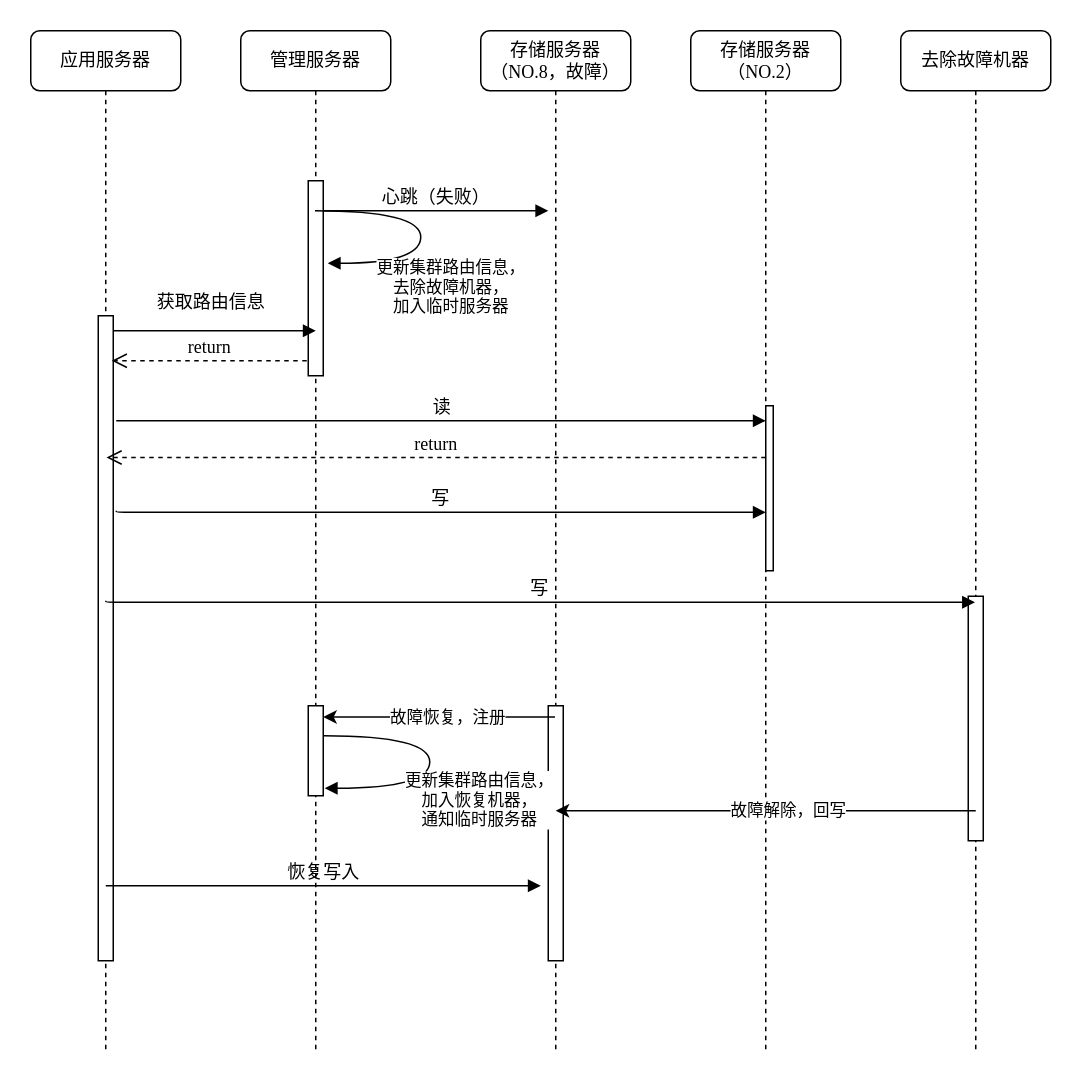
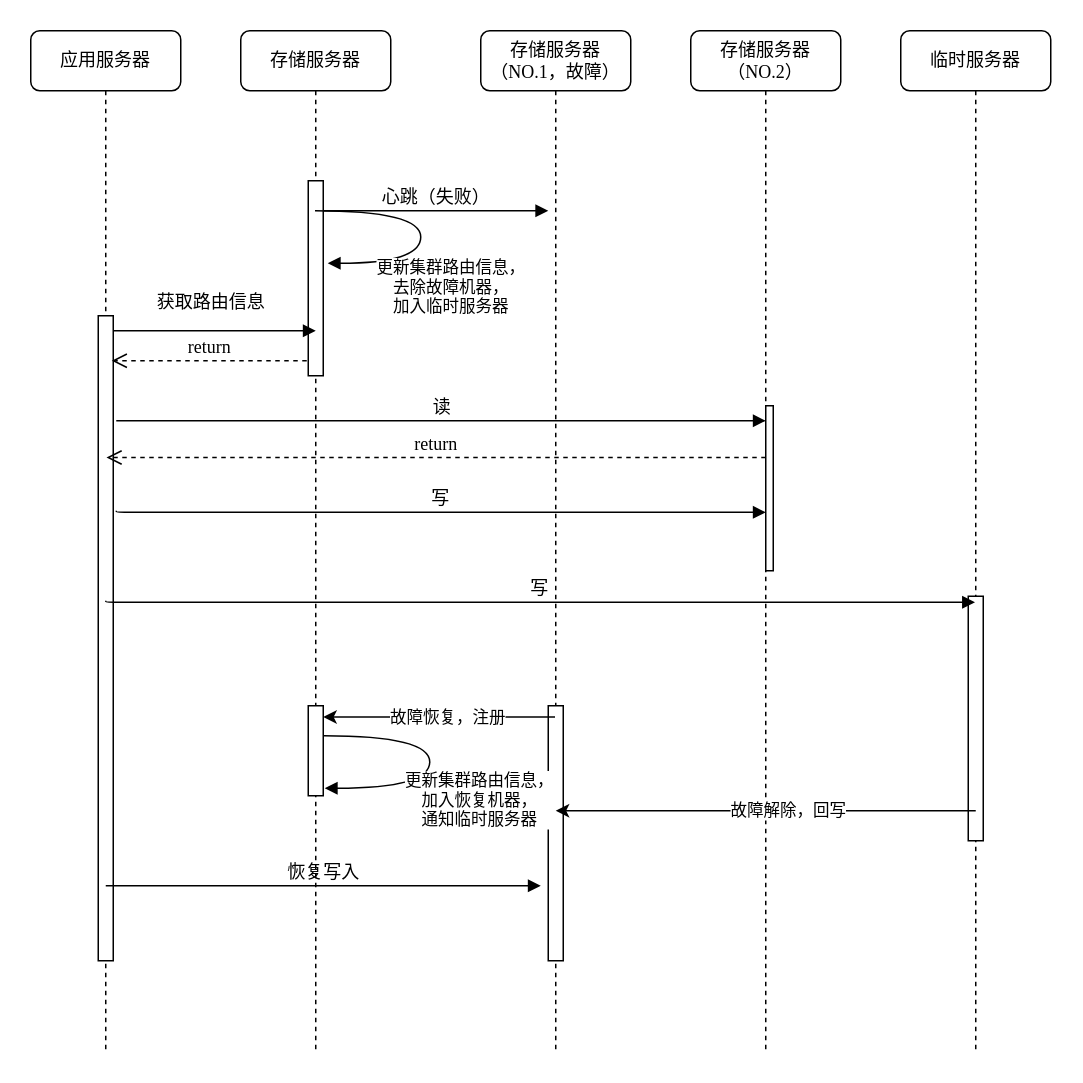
node "管理服务器": label "管理服务器" -> "存储服务器"
node "存储服务器（NO.8，故障）": label "存储服务器（NO.8，故障）" -> "存储服务器（NO.1，故障）"
node "去除故障机器": label "去除故障机器" -> "临时服务器"
